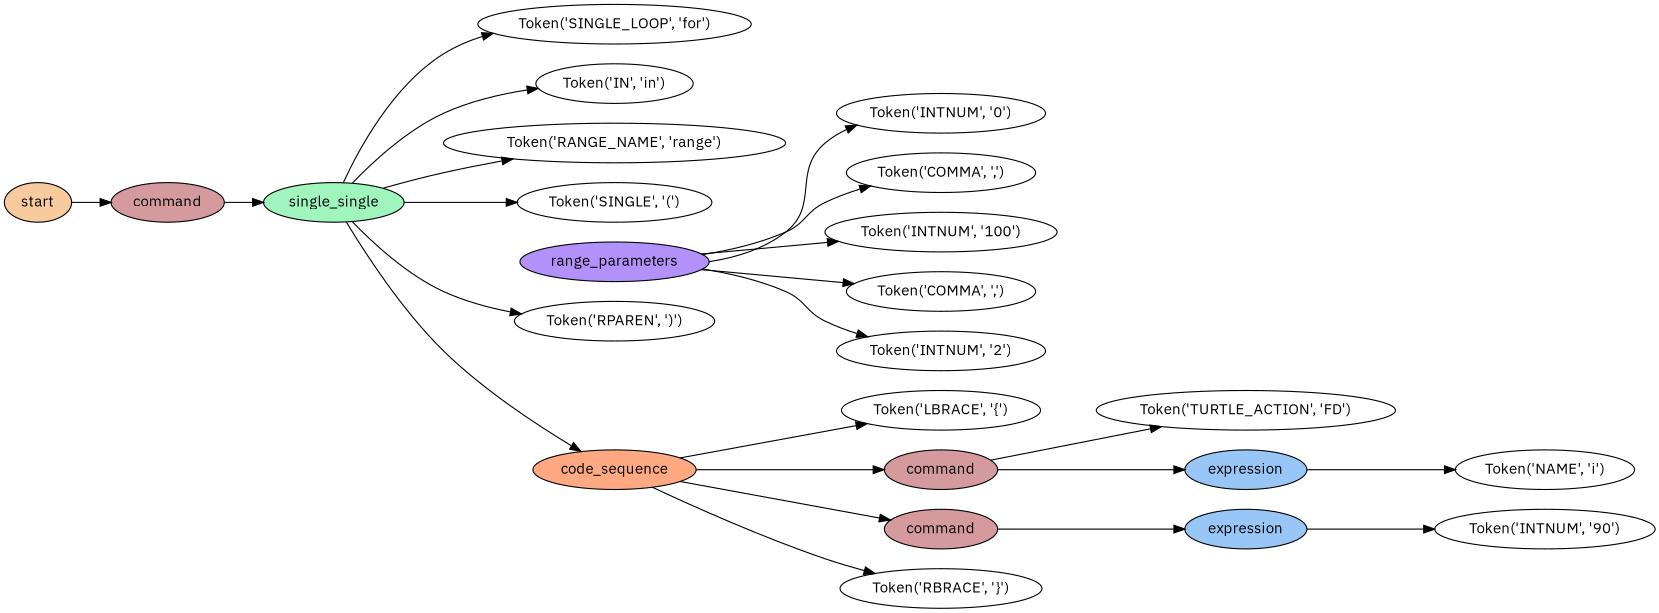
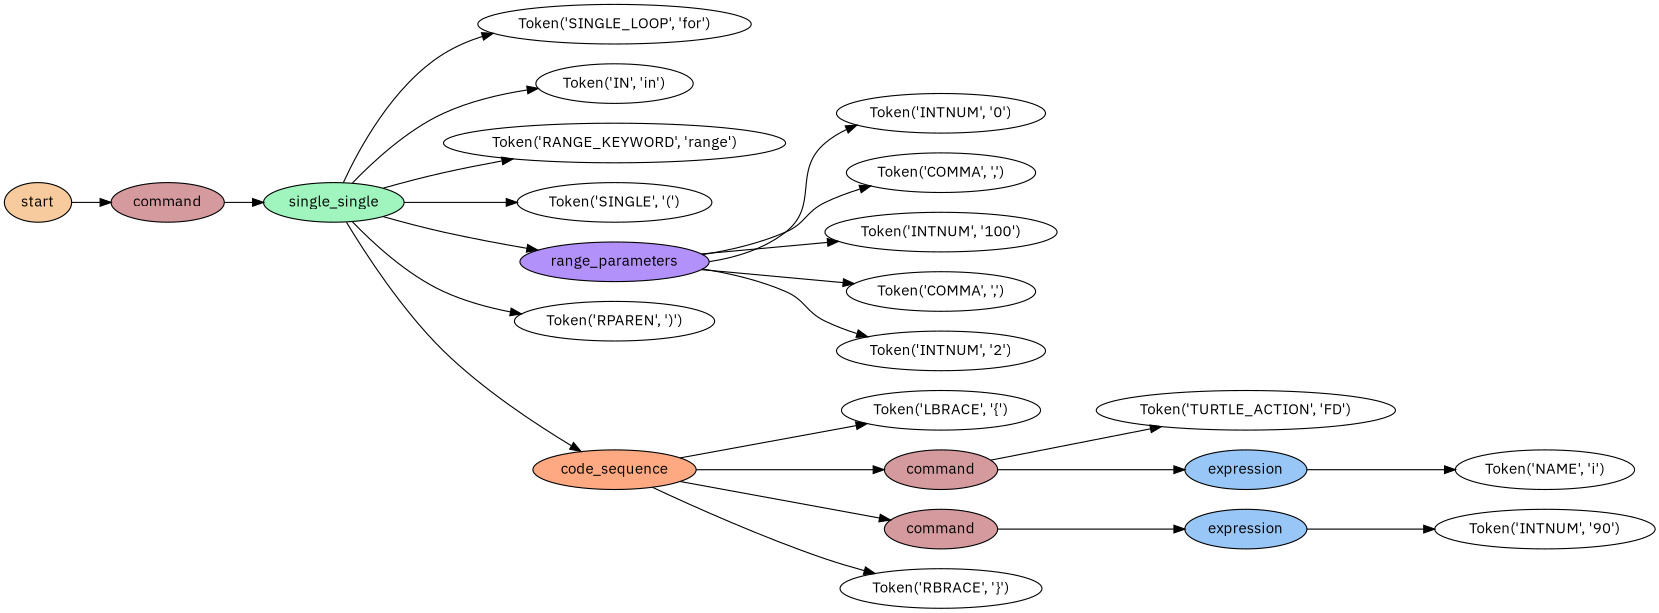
node "Token('RANGE_NAME', 'range')": label "Token('RANGE_NAME', 'range')" -> "Token('RANGE_KEYWORD', 'range')"
edge "single_single" -> "range_parameters": added
